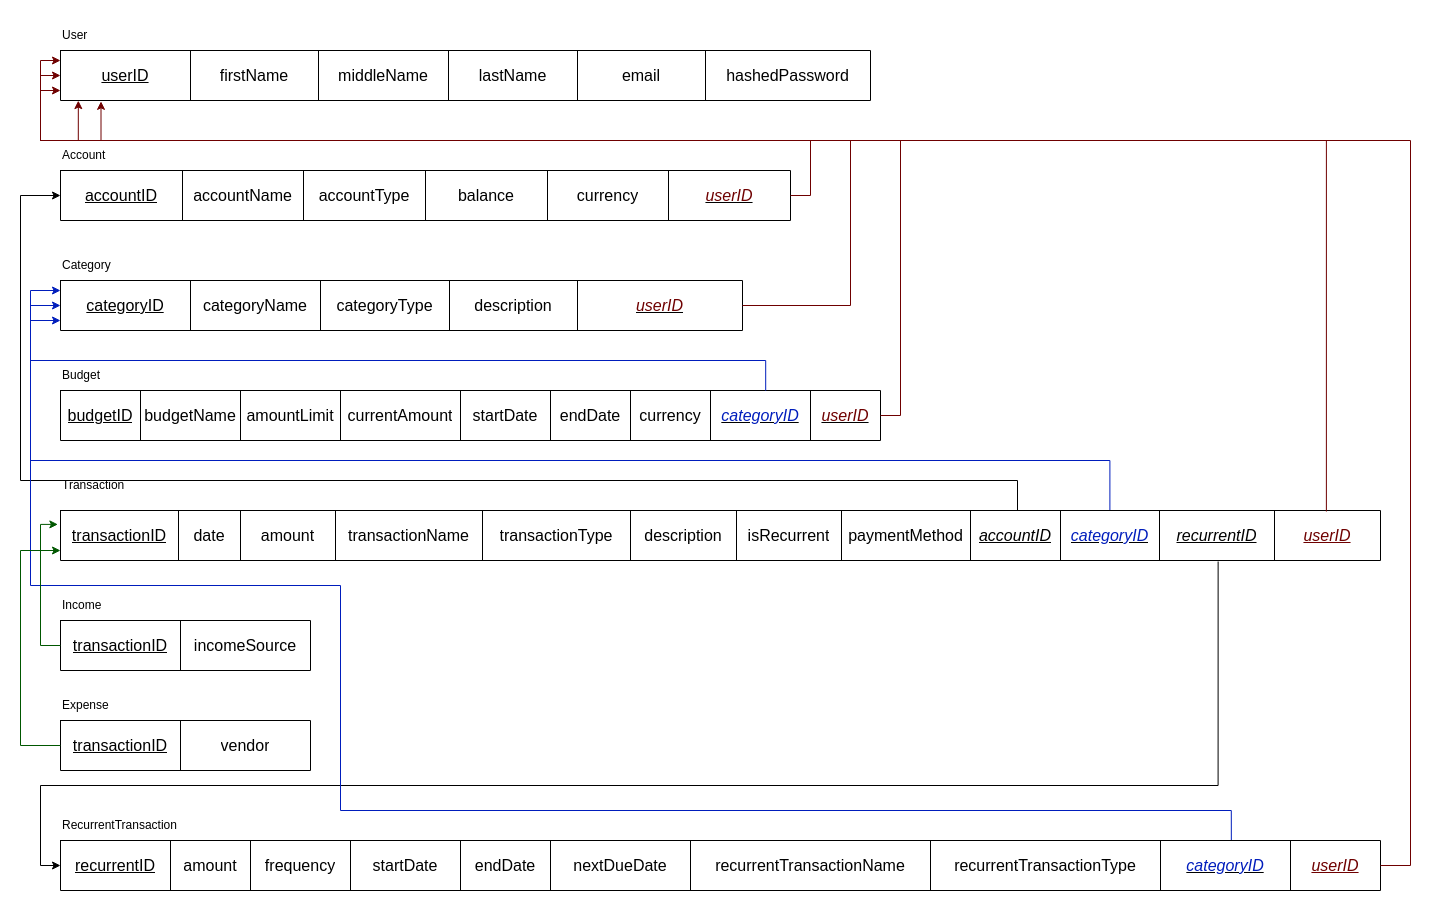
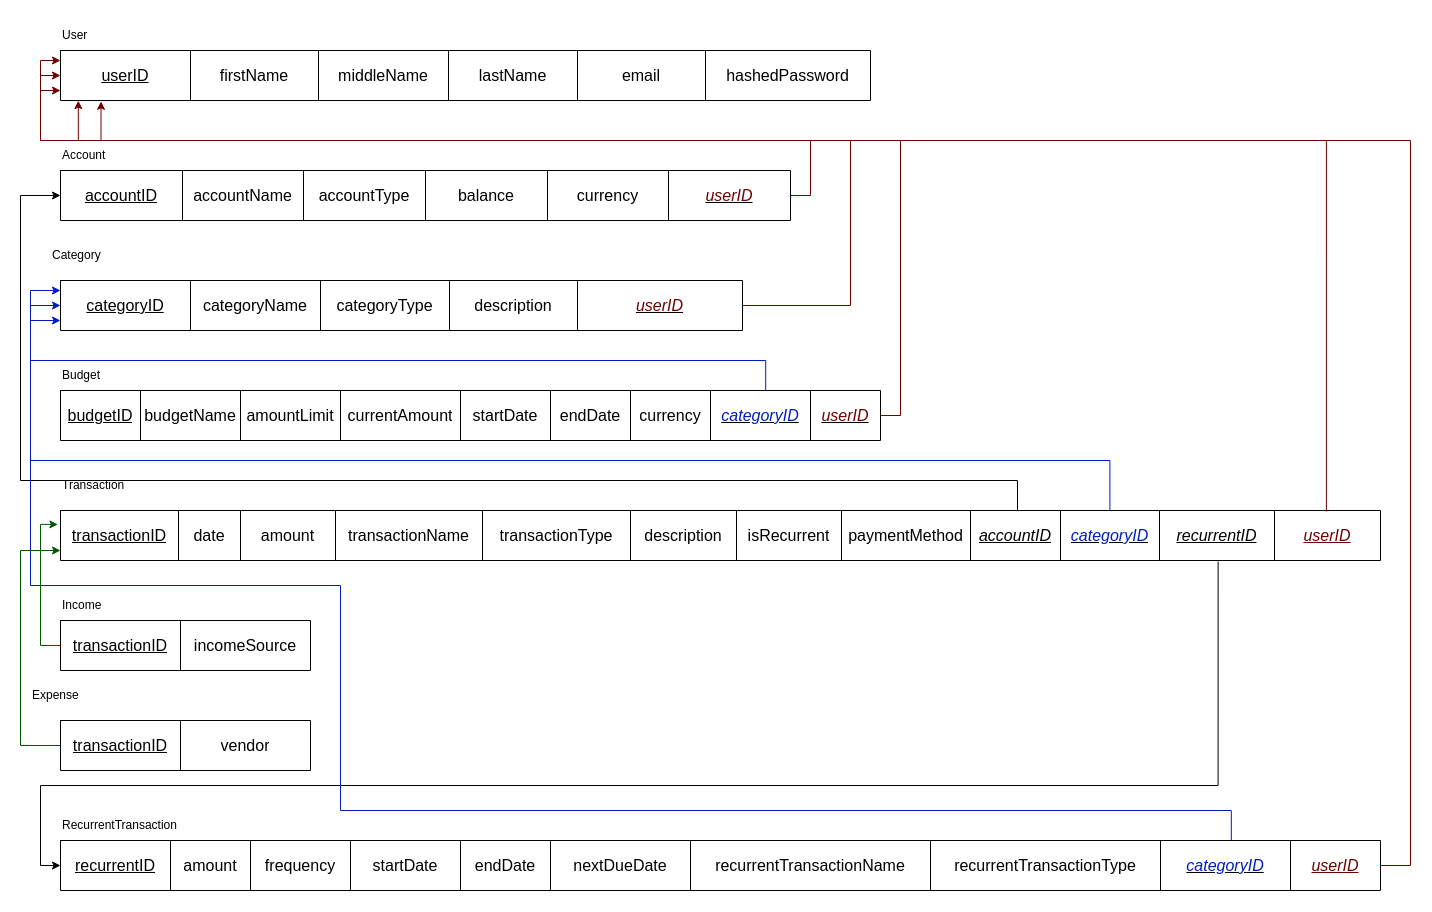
node "Category": moved (96, 266) -> (86, 256)
node "Expense": moved (96, 706) -> (66, 696)
